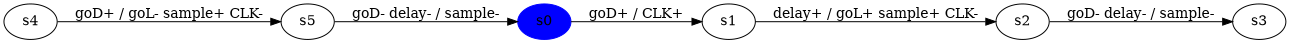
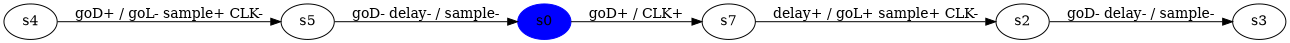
node "s1": label "s1" -> "s7"
